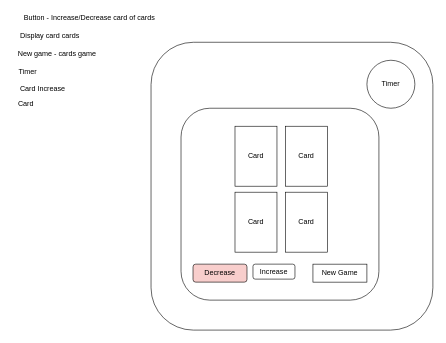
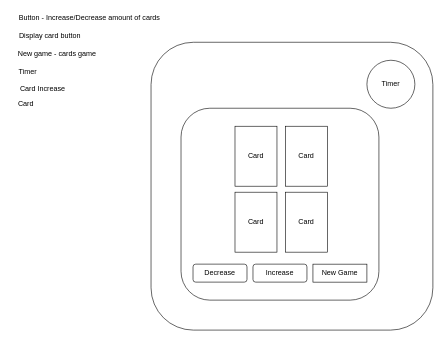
node "Button - Increase/Decrease card of cards": label "Button - Increase/Decrease card of cards" -> "Button - Increase/Decrease amount of cards"
node "Display card cards": label "Display card cards" -> "Display card button"
node "Increase": size 42x15 -> 54x18
node "Decrease": fillcolor #f8cecc -> #ffffff
